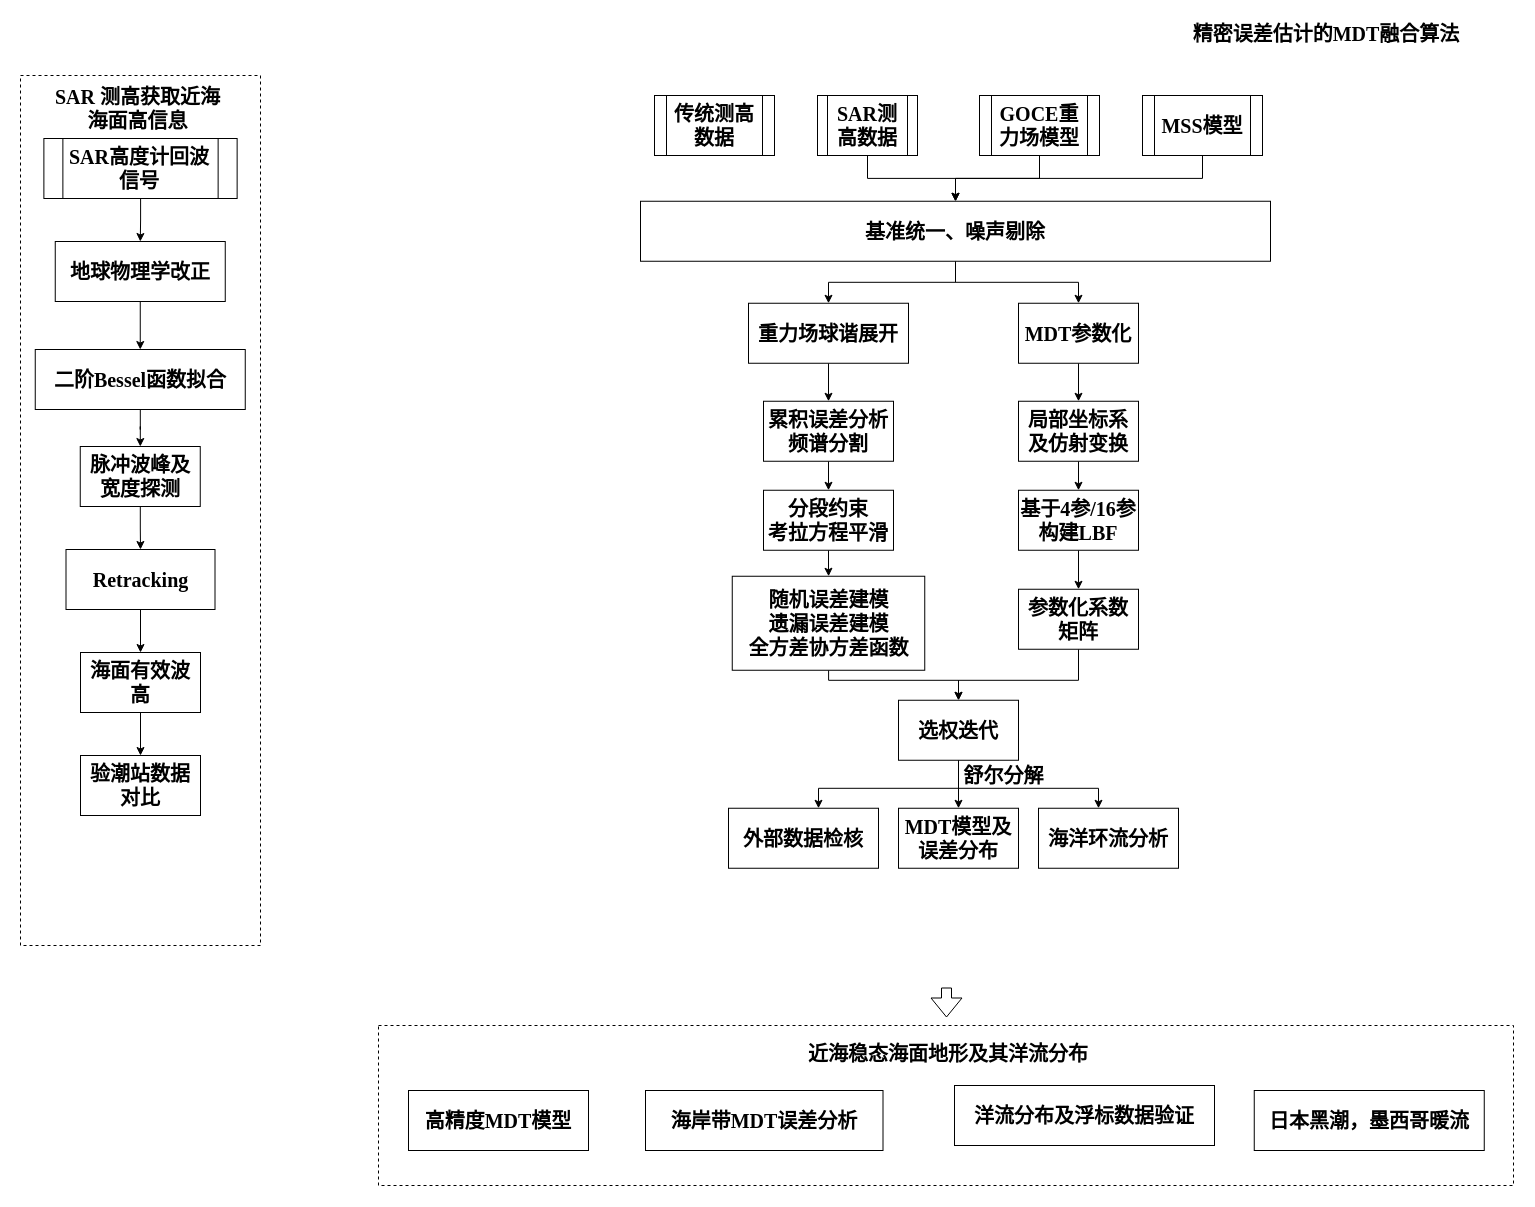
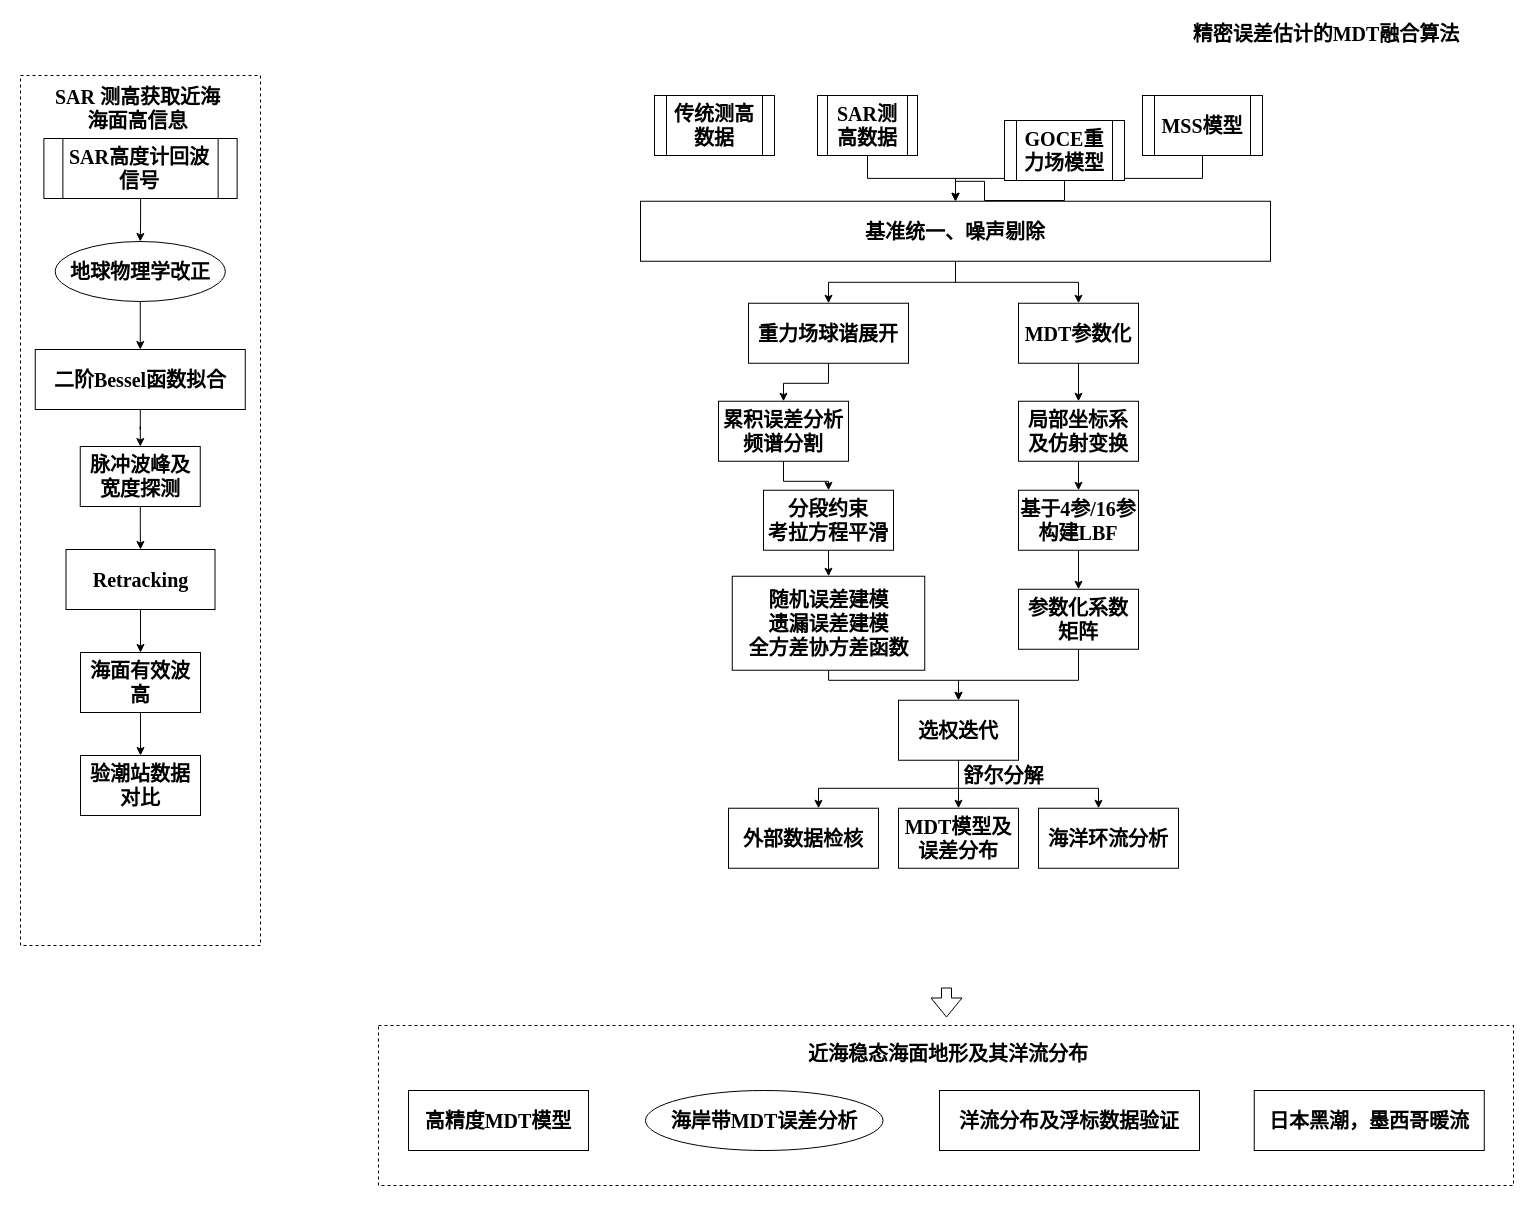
node "GOCE重力场模型": moved (1040, 126) -> (1065, 151)
node "地球物理学改正": shape rectangle -> ellipse
node "累积误差分析频谱分割": moved (829, 431) -> (784, 431)
node "洋流分布及浮标数据验证": moved (1085, 1116) -> (1070, 1121)
node "海岸带MDT误差分析": shape rectangle -> ellipse
